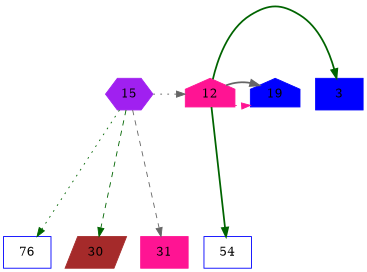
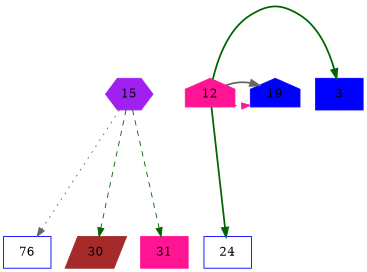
edge "15" -> "12": removed
edge "15" -> "76": color darkgreen -> gray40
edge "15" -> "31": color gray40 -> darkgreen
node "54": label "54" -> "24"
